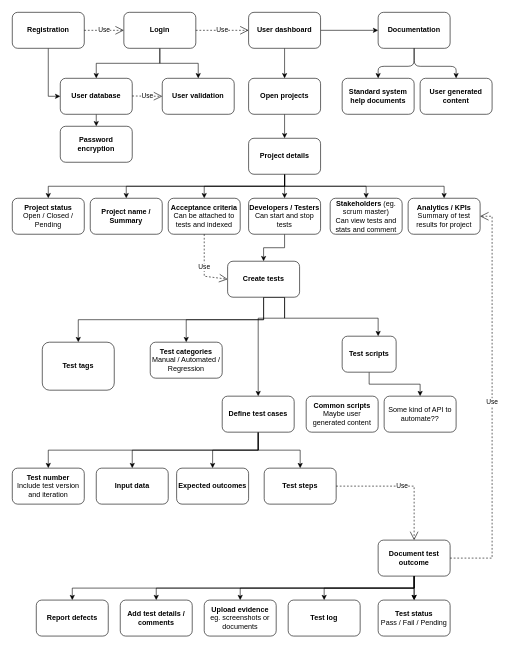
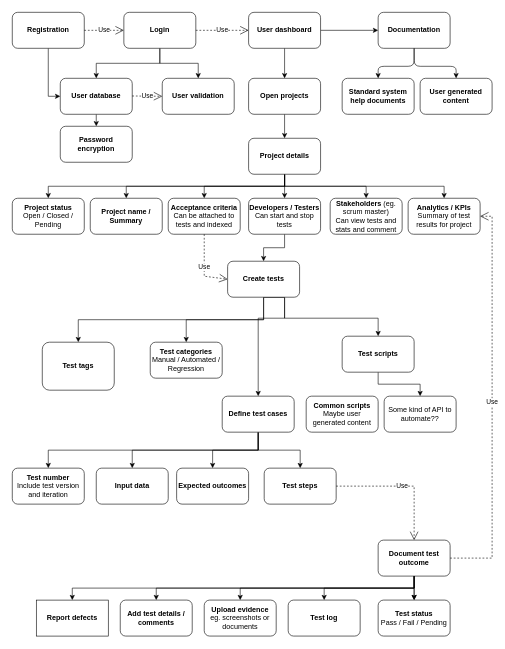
node "Test scripts": size 54x36 -> 72x36
node "Report defects": shape rounded rectangle -> rectangle
